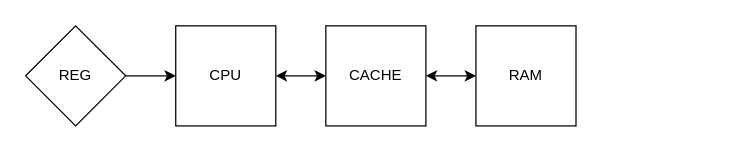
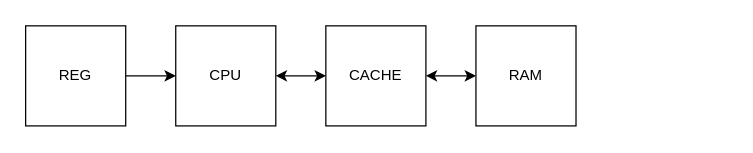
node "REG": shape diamond -> rectangle
